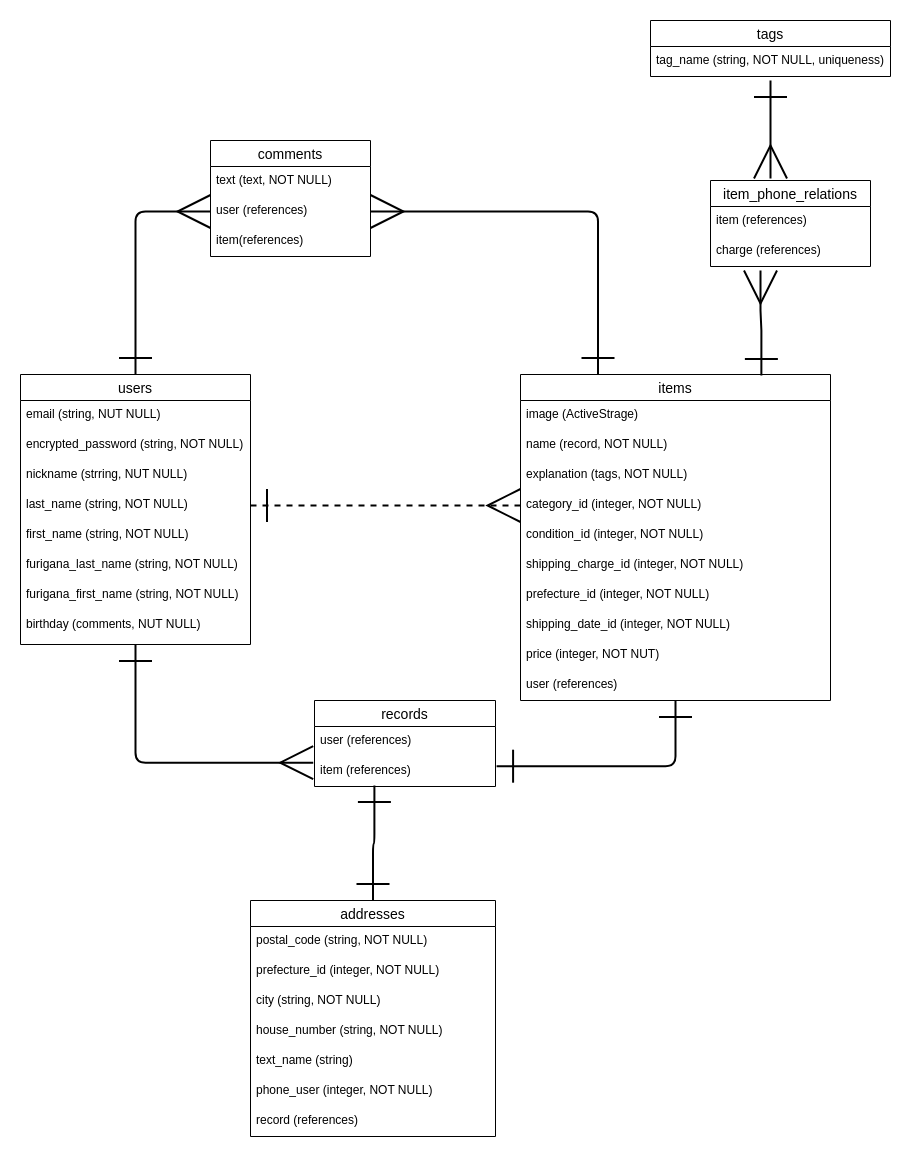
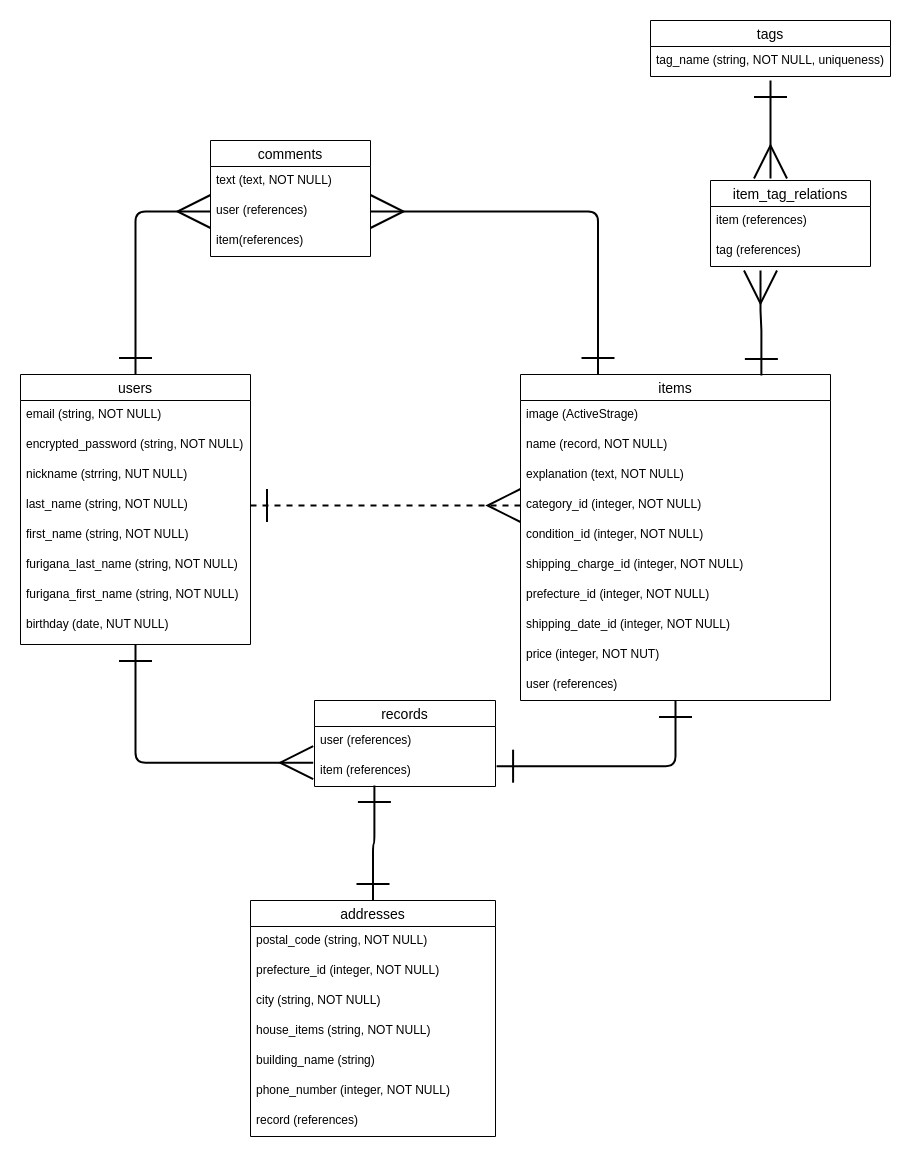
node "item_phone_relations": label "item_phone_relations" -> "item_tag_relations"
node "charge (references)": label "charge (references)" -> "tag (references)"
node "email (string, NUT NULL)": label "email (string, NUT NULL)" -> "email (string, NOT NULL)"
node "explanation (tags, NOT NULL)": label "explanation (tags, NOT NULL)" -> "explanation (text, NOT NULL)"
node "birthday (comments, NUT NULL)": label "birthday (comments, NUT NULL)" -> "birthday (date, NUT NULL)"
node "house_number (string, NOT NULL)": label "house_number (string, NOT NULL)" -> "house_items (string, NOT NULL)"
node "text_name (string)": label "text_name (string)" -> "building_name (string)"
node "phone_user (integer, NOT NULL)": label "phone_user (integer, NOT NULL)" -> "phone_number (integer, NOT NULL)"
